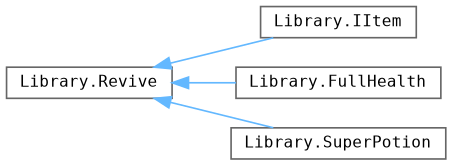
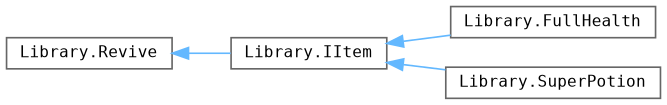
edge "Library.FullHealth" -> "Library.Revive": now "Library.FullHealth" -> "Library.IItem"
edge "Library.SuperPotion" -> "Library.Revive": now "Library.SuperPotion" -> "Library.IItem"
